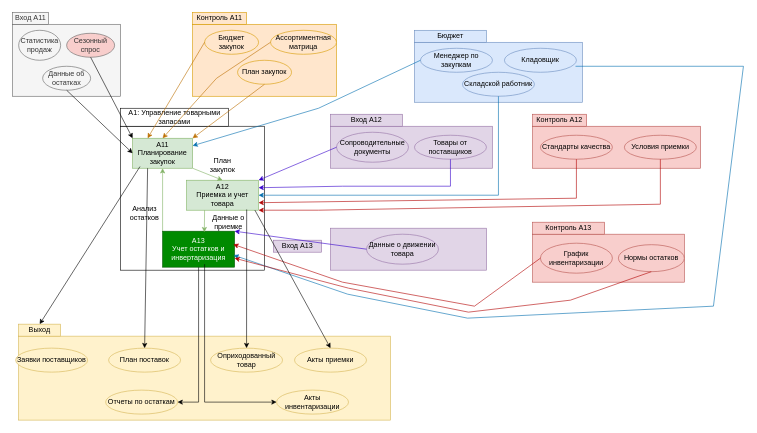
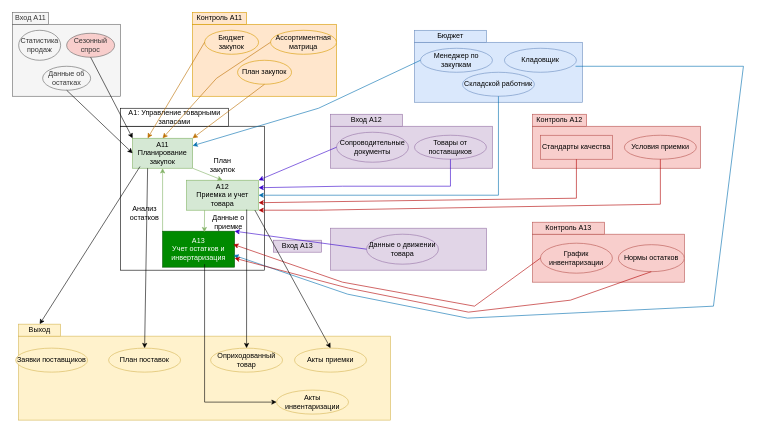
node "Стандарты качества": shape ellipse -> rectangle
edge "А13 Учет остатков и инвертаризация" -> "Отчеты по остаткам": removed
node "Отчеты по остаткам": removed
